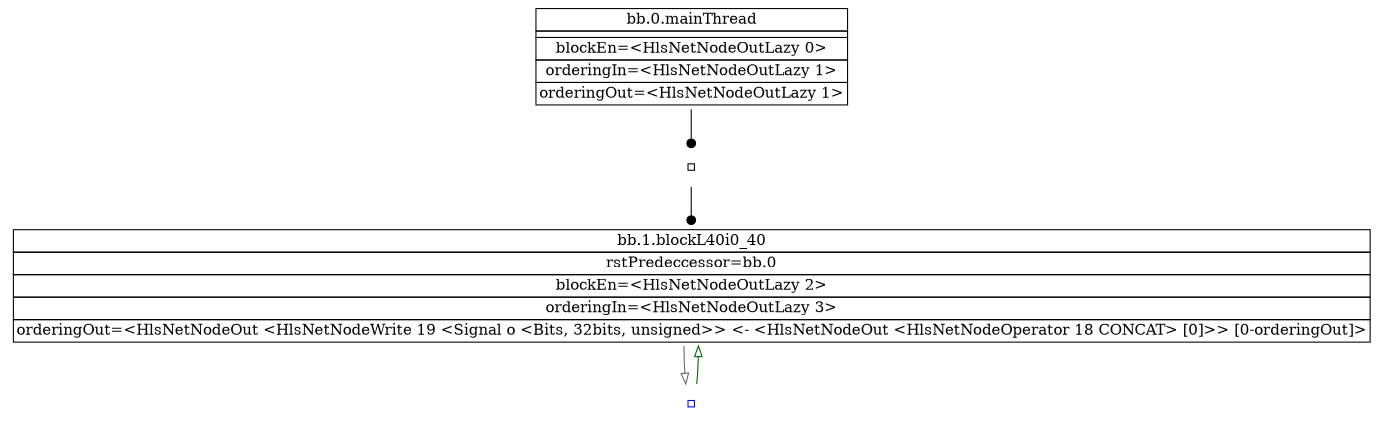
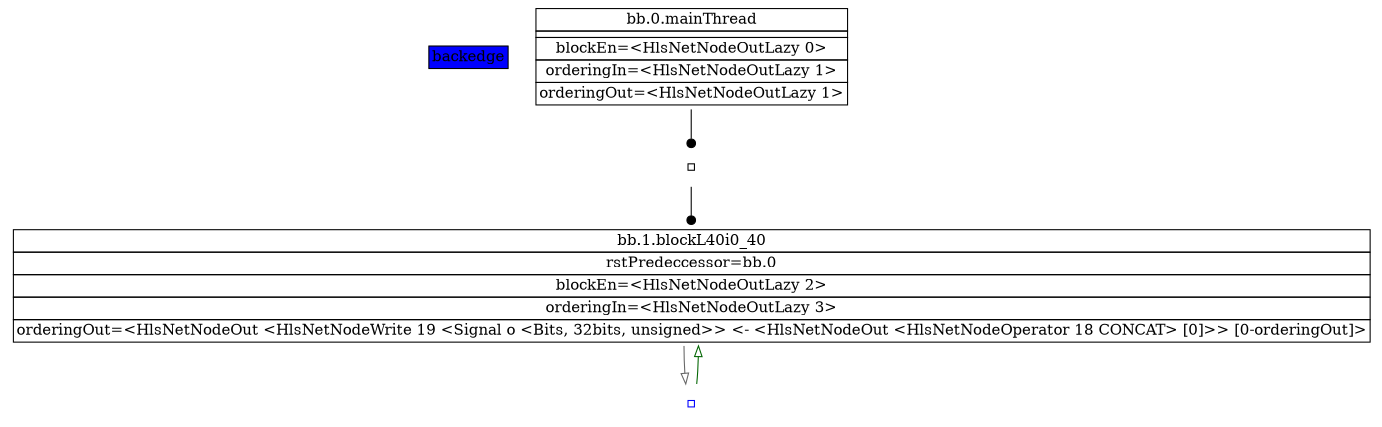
node "backedge": added
